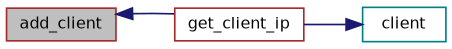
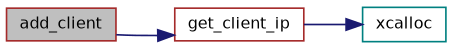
edge "get_client_ip" -> "add_client": reversed
node "client": label "client" -> "xcalloc"
